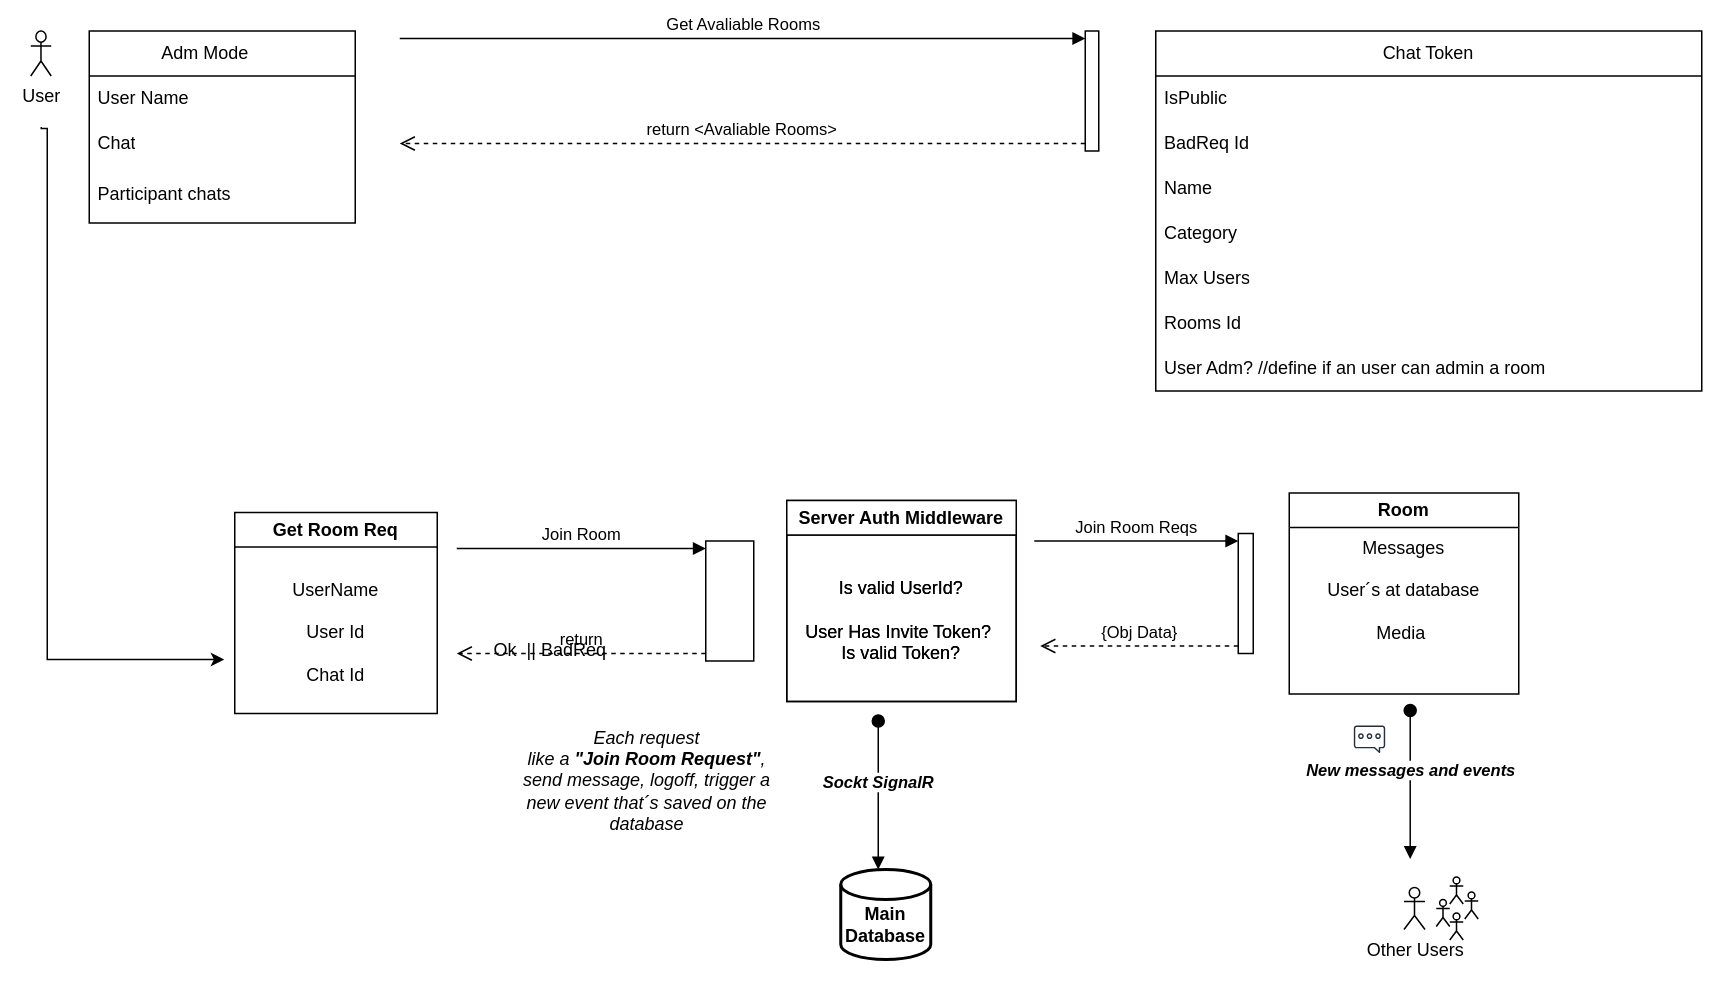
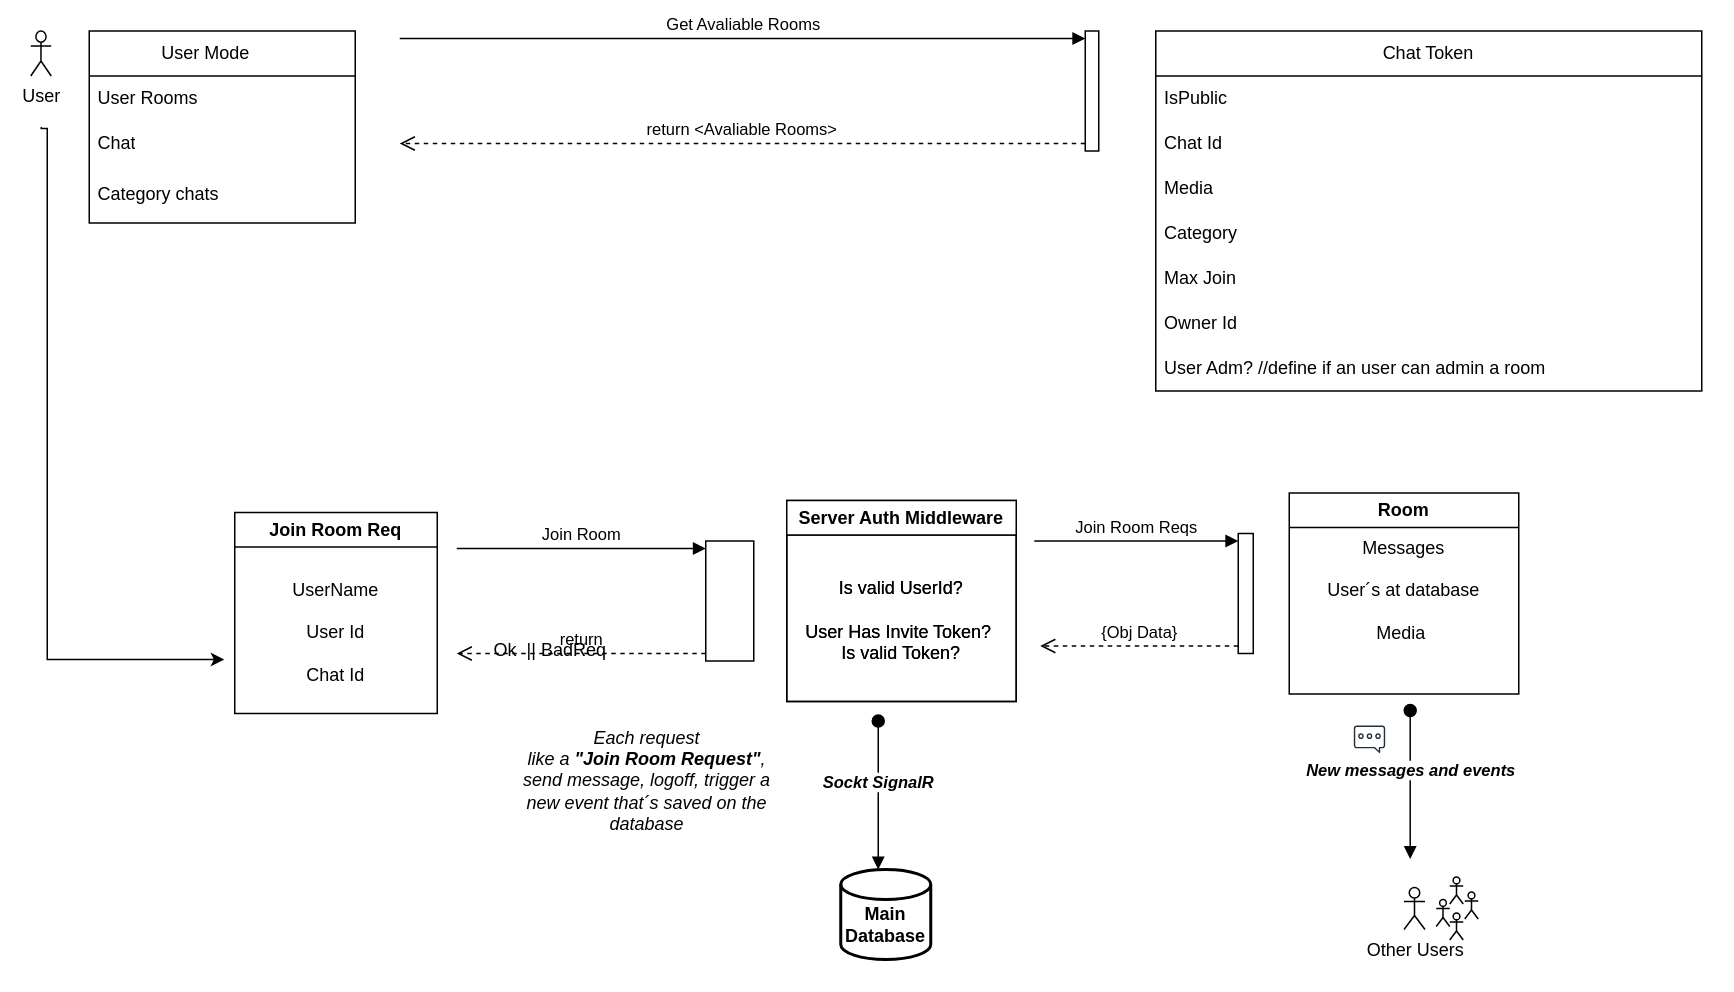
node "Adm Mode": label "Adm Mode" -> "User Mode"
node "User Name": label "User Name" -> "User Rooms"
node "BadReq Id": label "BadReq Id" -> "Chat Id"
node "Name": label "Name" -> "Media"
node "Participant chats": label "Participant chats" -> "Category chats"
node "Max Users": label "Max Users" -> "Max Join"
node "Rooms Id": label "Rooms Id" -> "Owner Id"
node "Get Room Req": label "Get Room Req" -> "Join Room Req"
